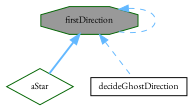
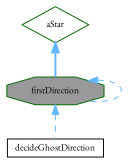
edge "aStar" -> "firstDirection": reversed
